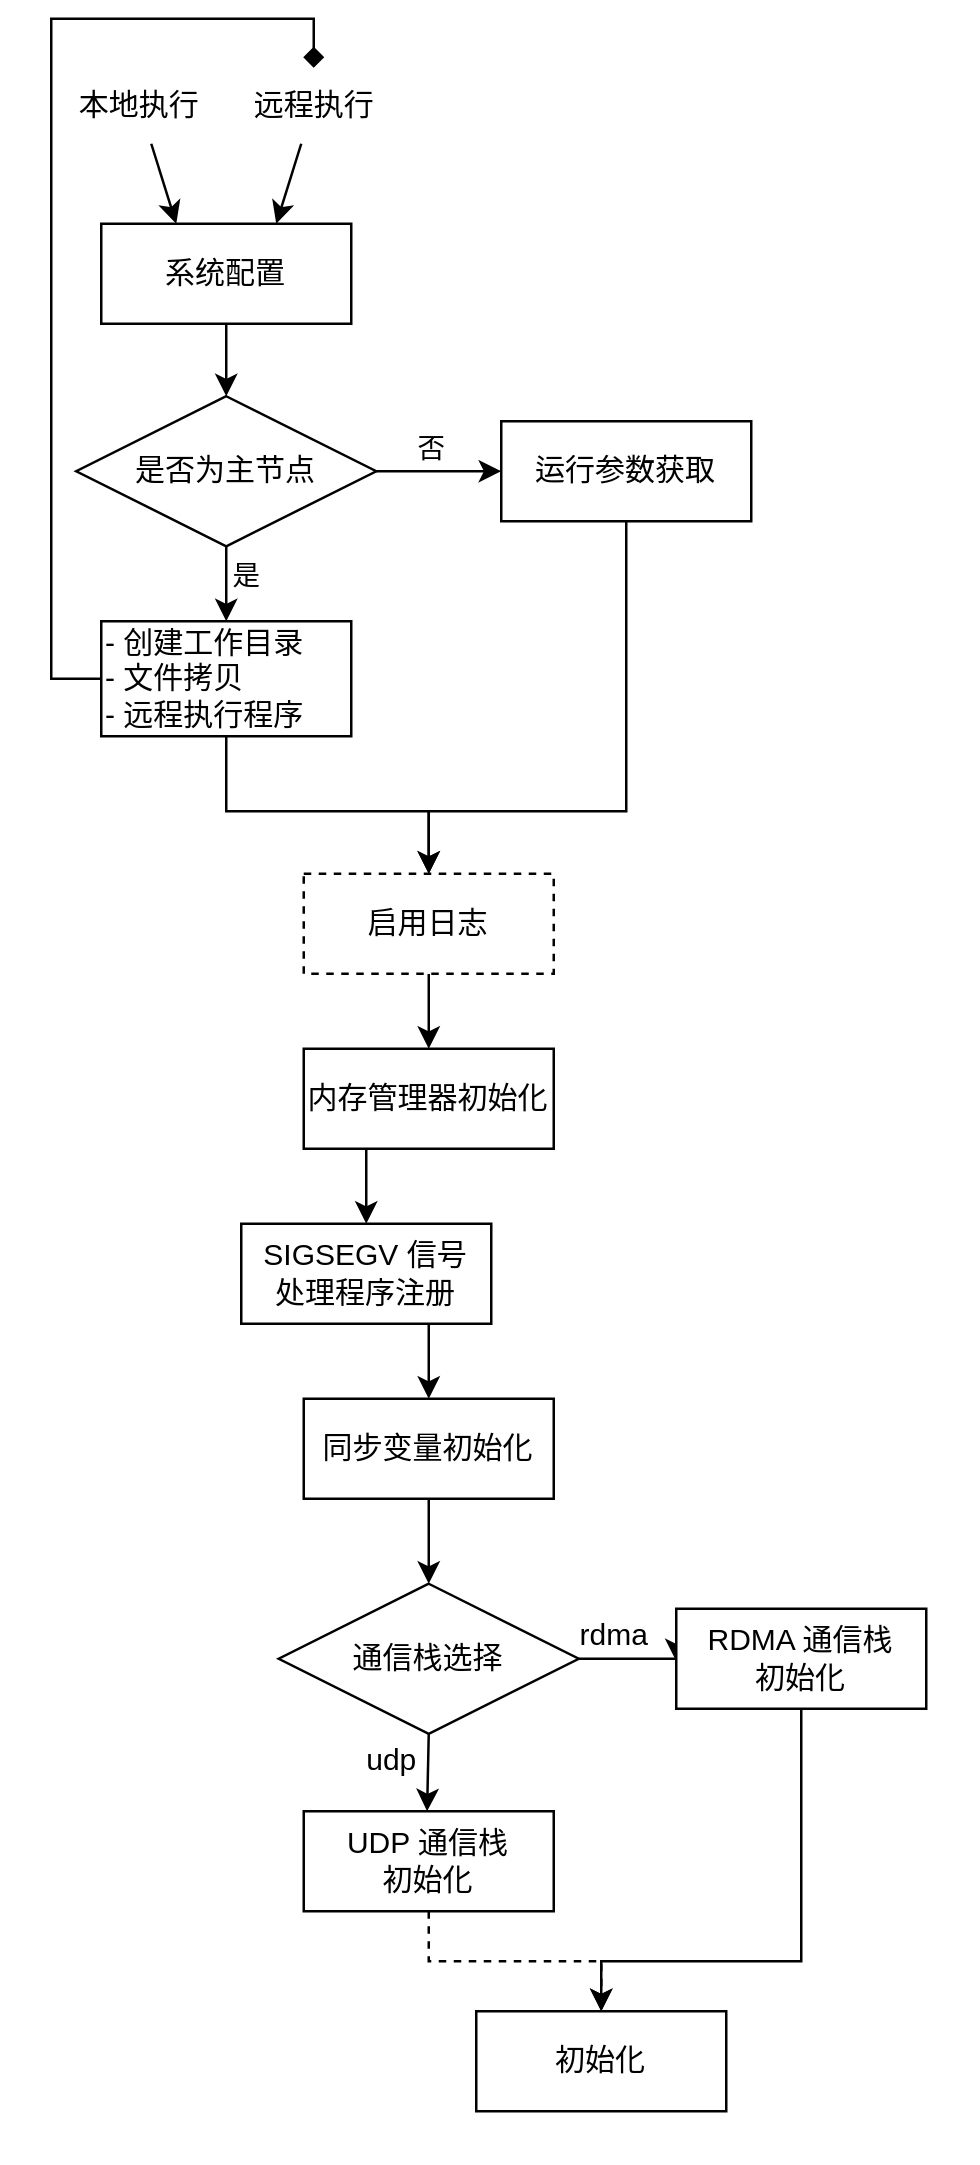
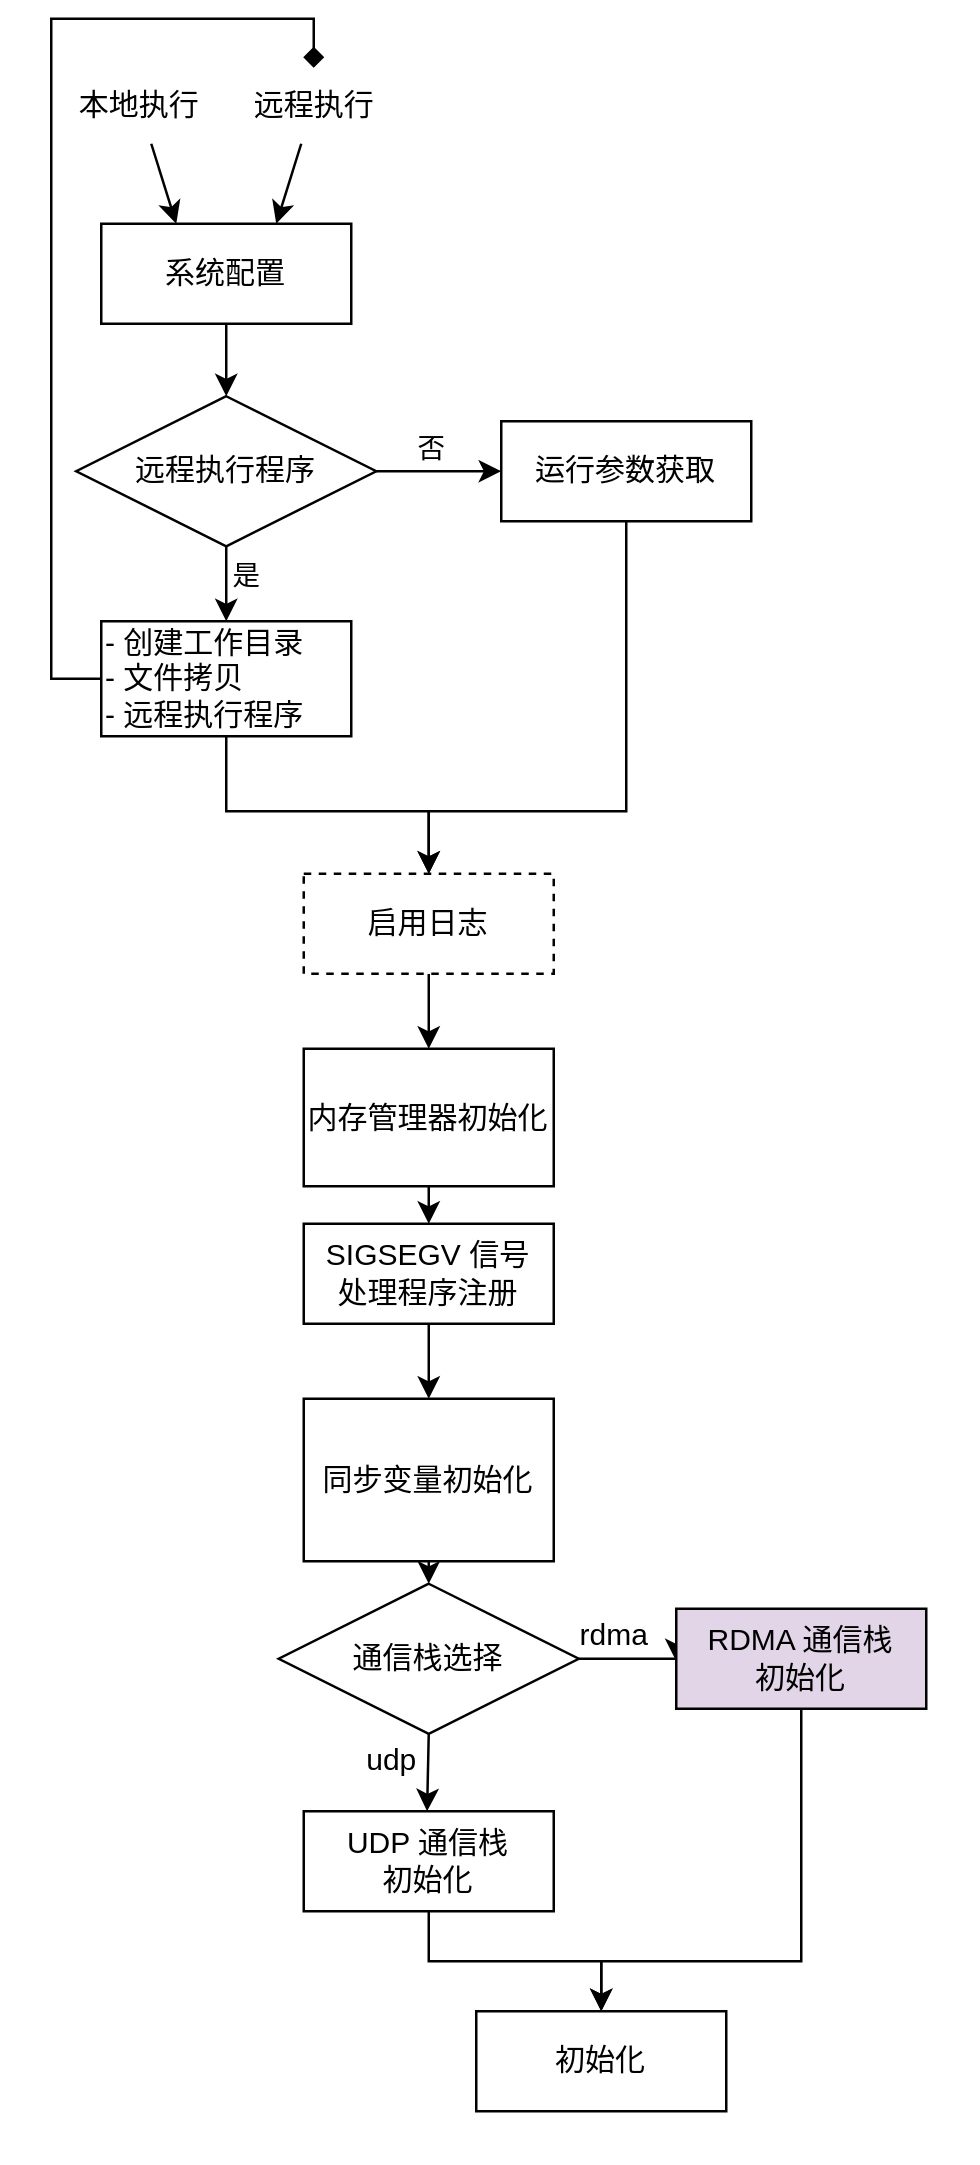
node "是否为主节点": label "是否为主节点" -> "远程执行程序"
node "内存管理器初始化": size 250x100 -> 250x138
node "SIGSEGV 信号 处理程序注册": moved (366, 1274) -> (429, 1274)
node "同步变量初始化": size 250x100 -> 250x163
node "RDMA 通信栈 初始化": fillcolor #ffffff -> #e1d5e7
edge "UDP 通信栈 初始化" -> "初始化": style dashed -> solid
